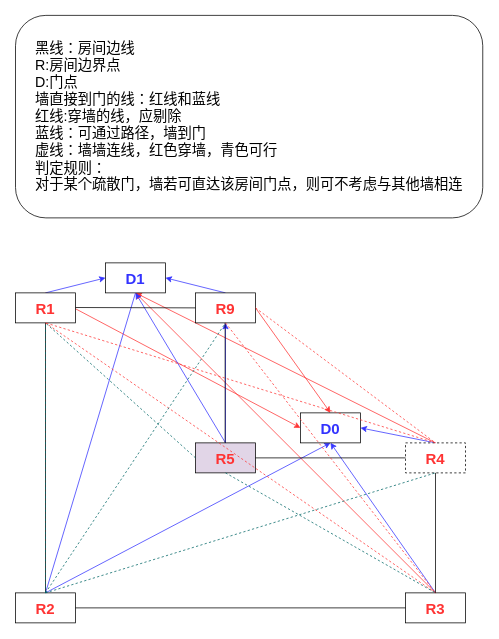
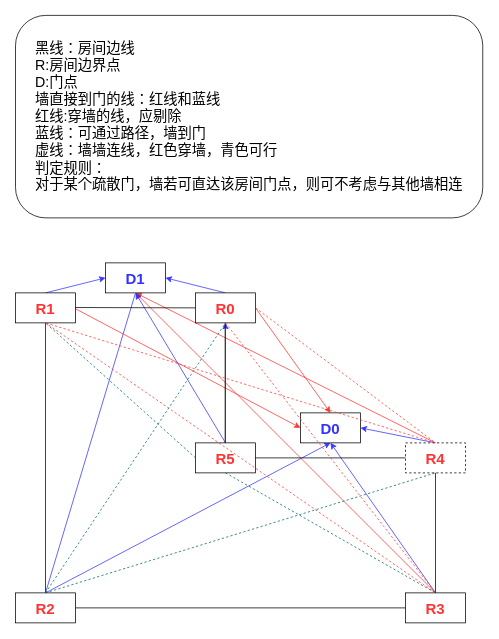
node "R9": label "R9" -> "R0"
node "R5": fillcolor #e1d5e7 -> #ffffff
